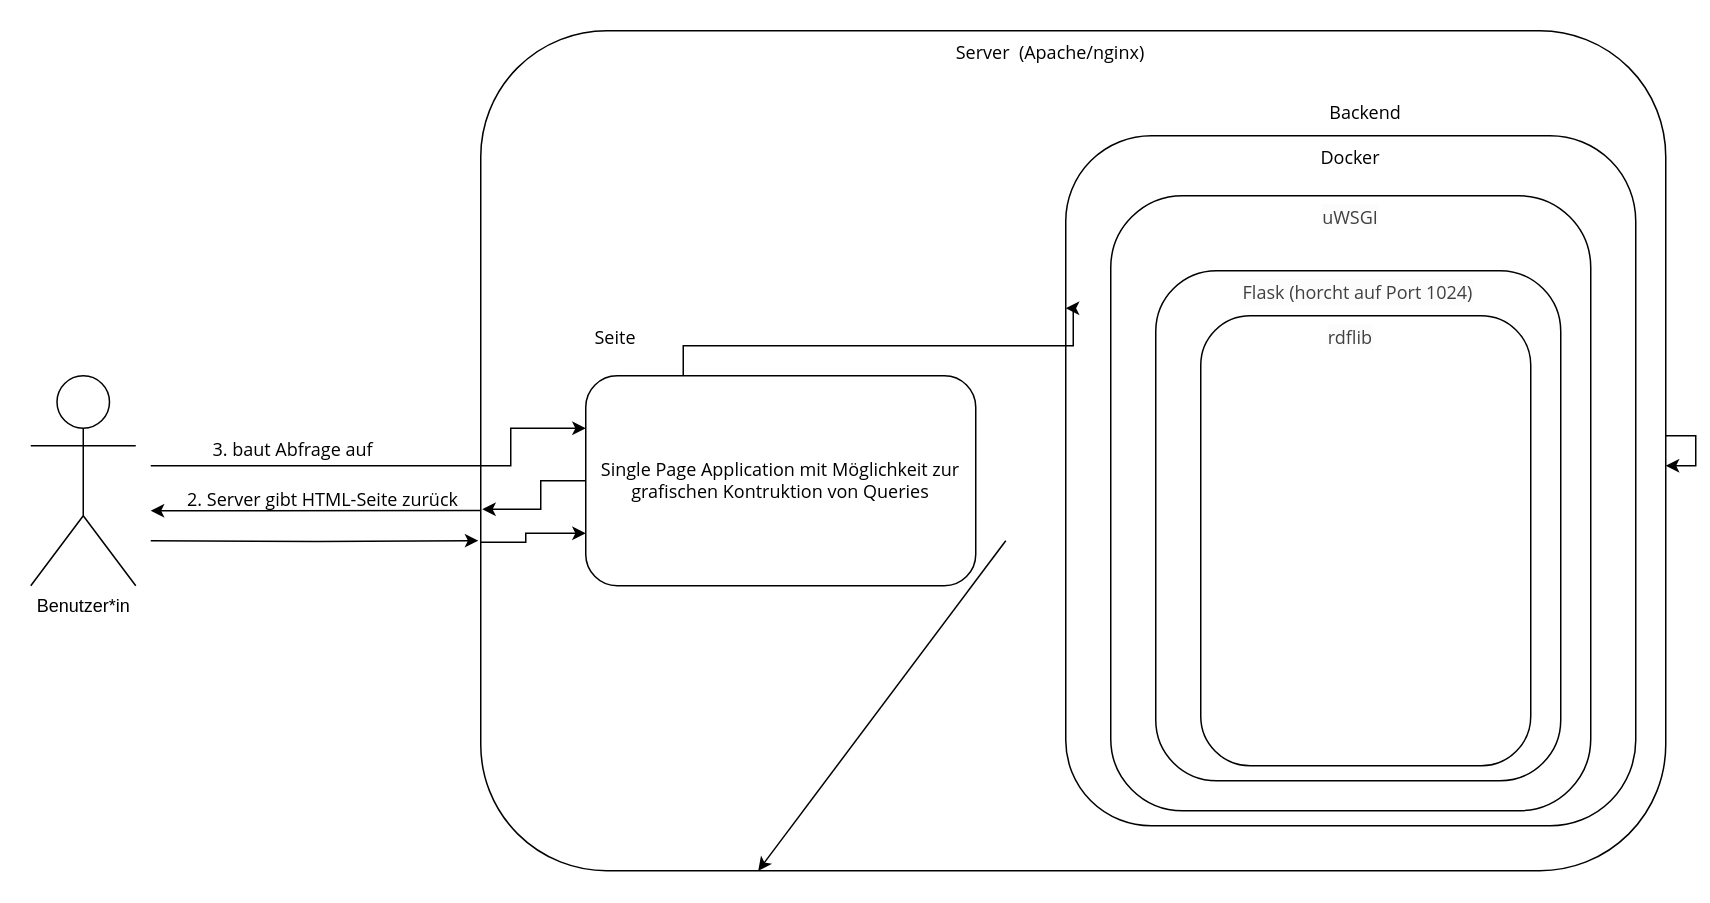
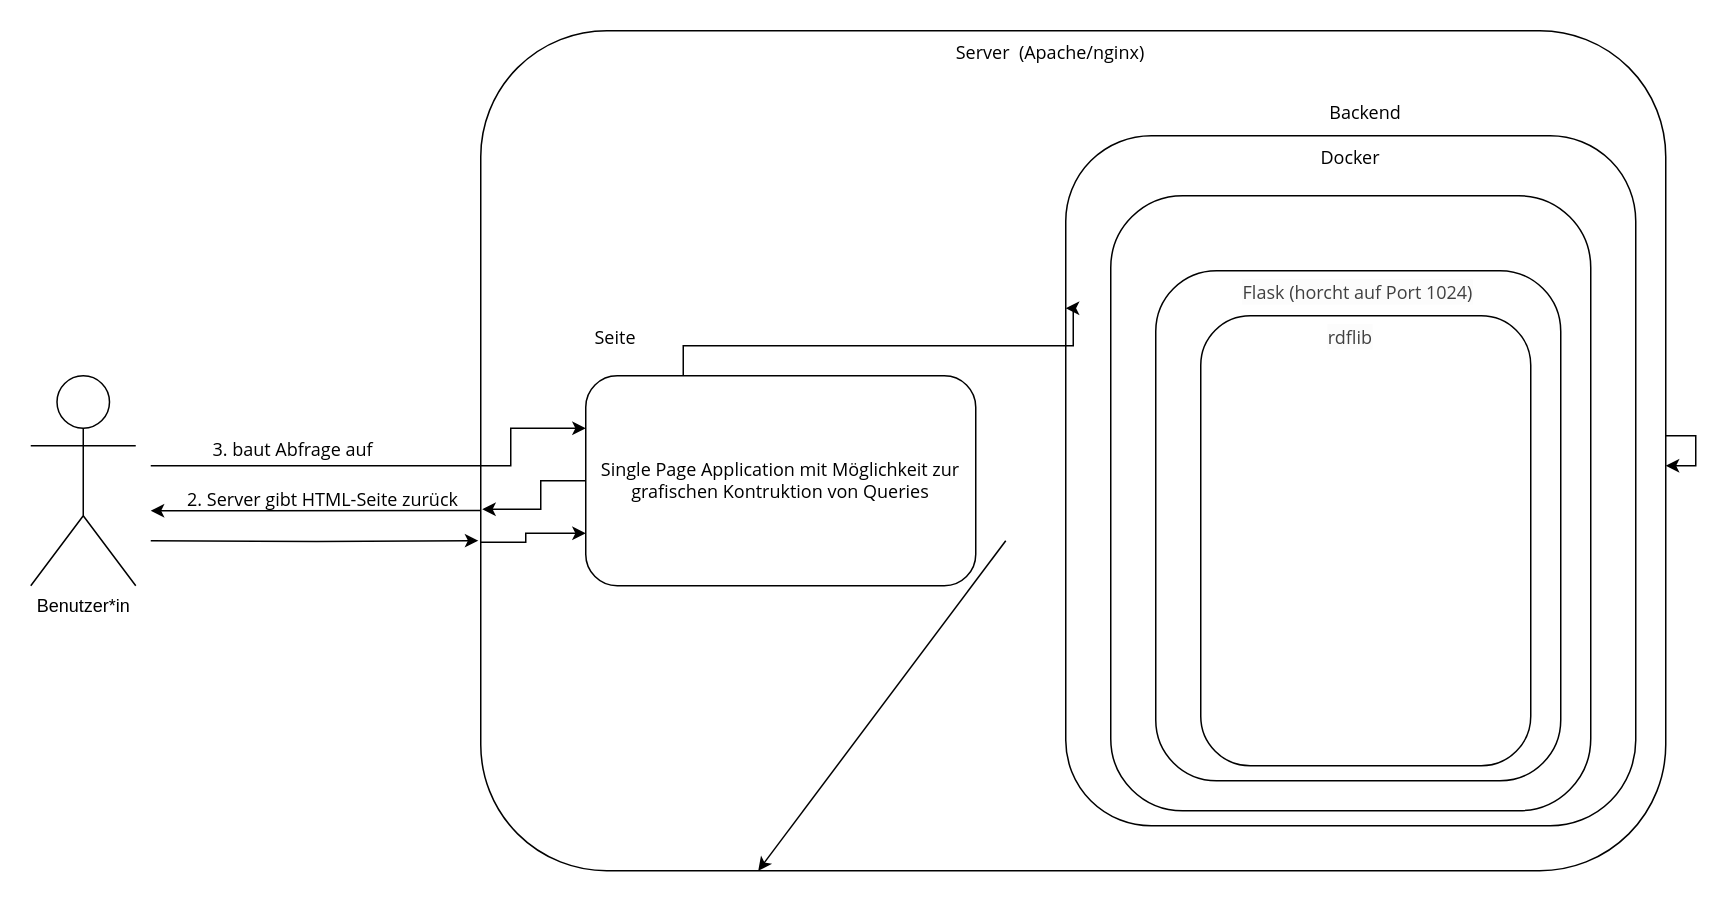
node "uWSGI": removed
